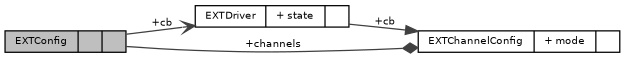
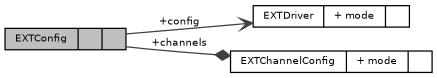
node "EXTDriver": text "+ state" -> "+ mode"
edge "EXTConfig" -> "EXTDriver": label " +cb" -> " +config"
edge "EXTDriver" -> "EXTChannelConfig": removed, label "+cb"
